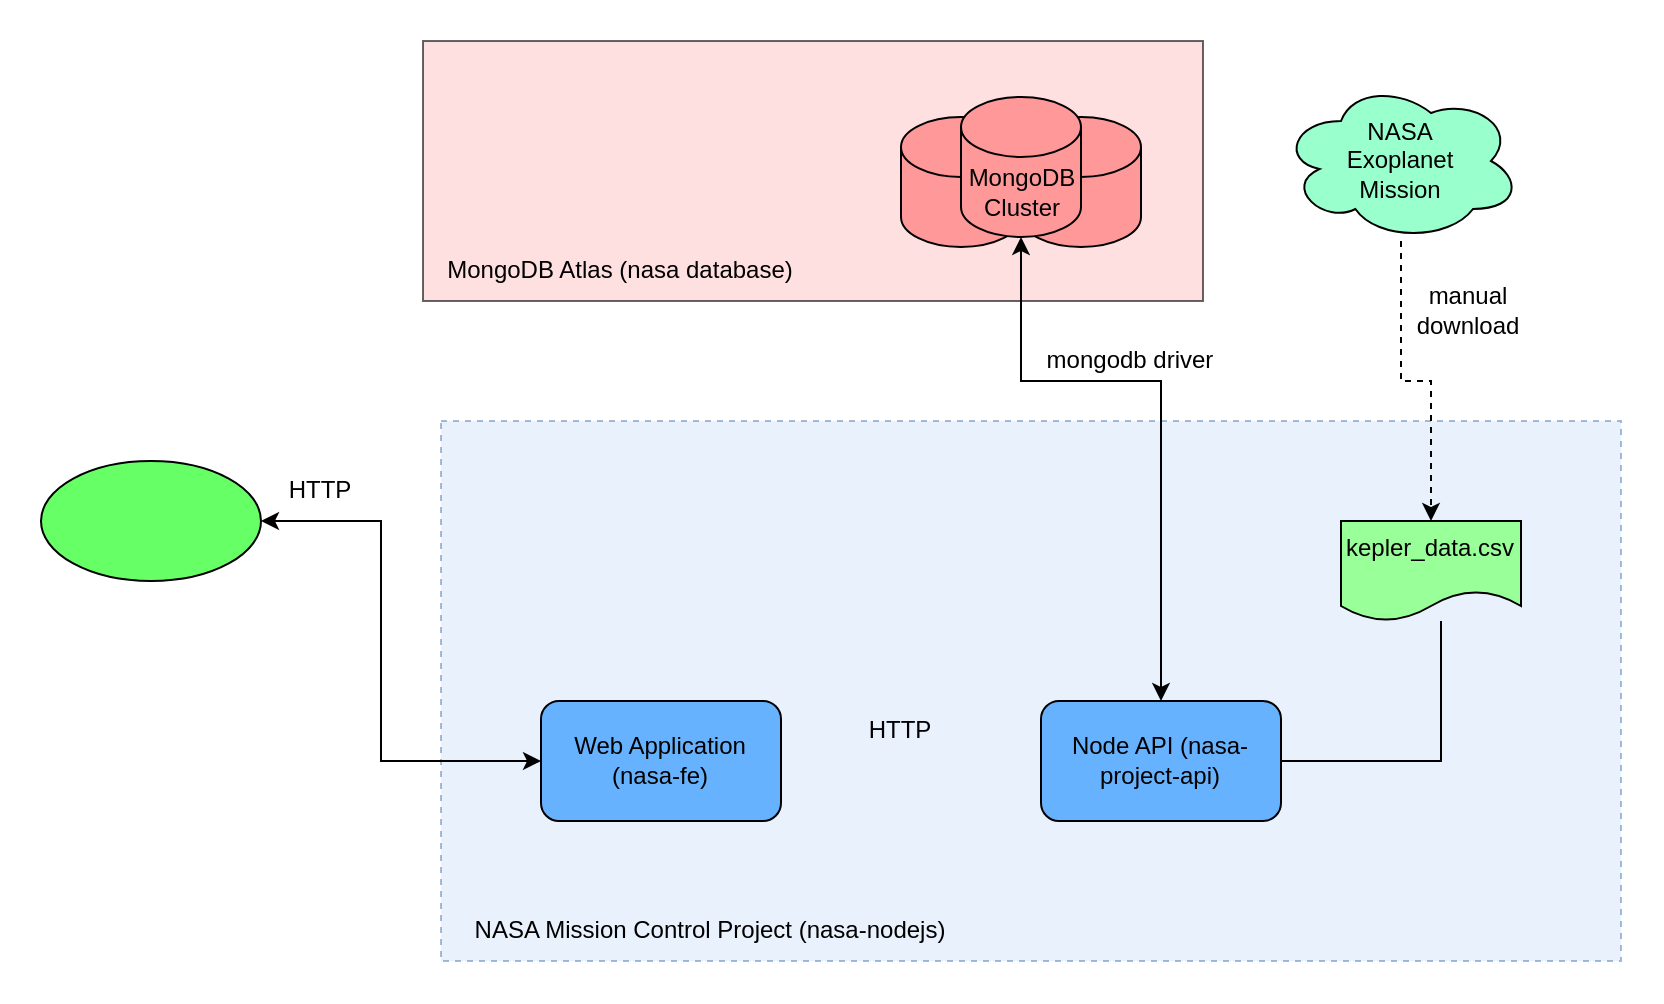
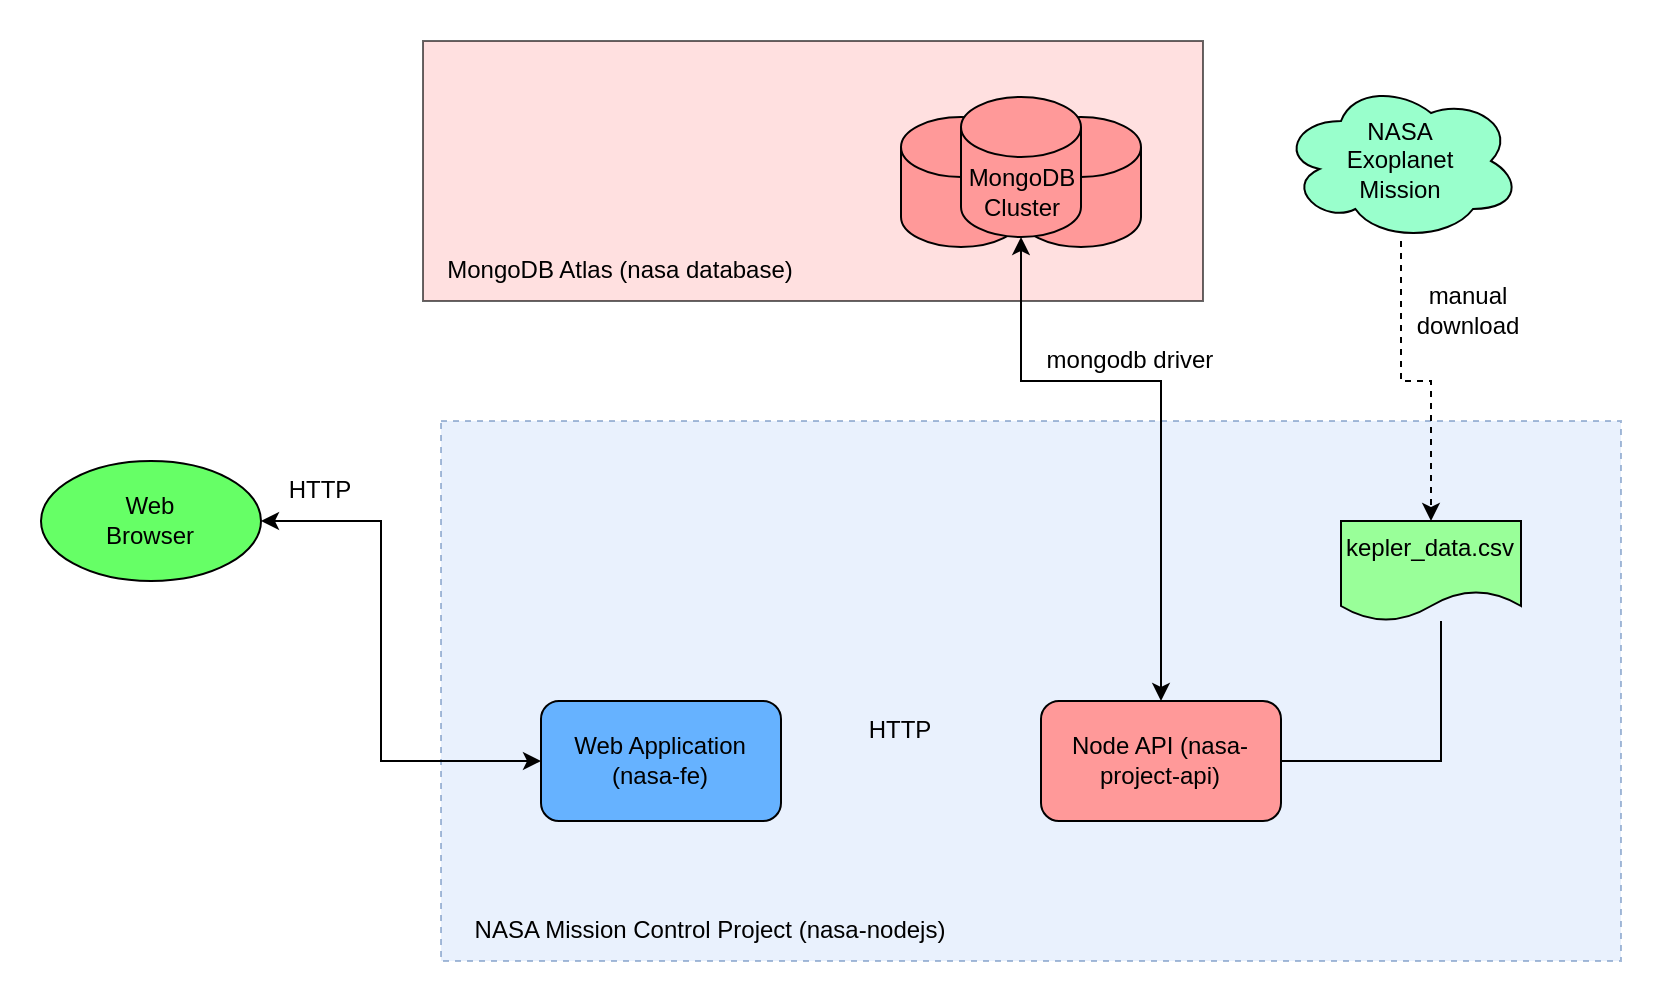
node "Web Browser": added
node "Node API (nasa-project-api)": fillcolor #66b2ff -> #ff9999
